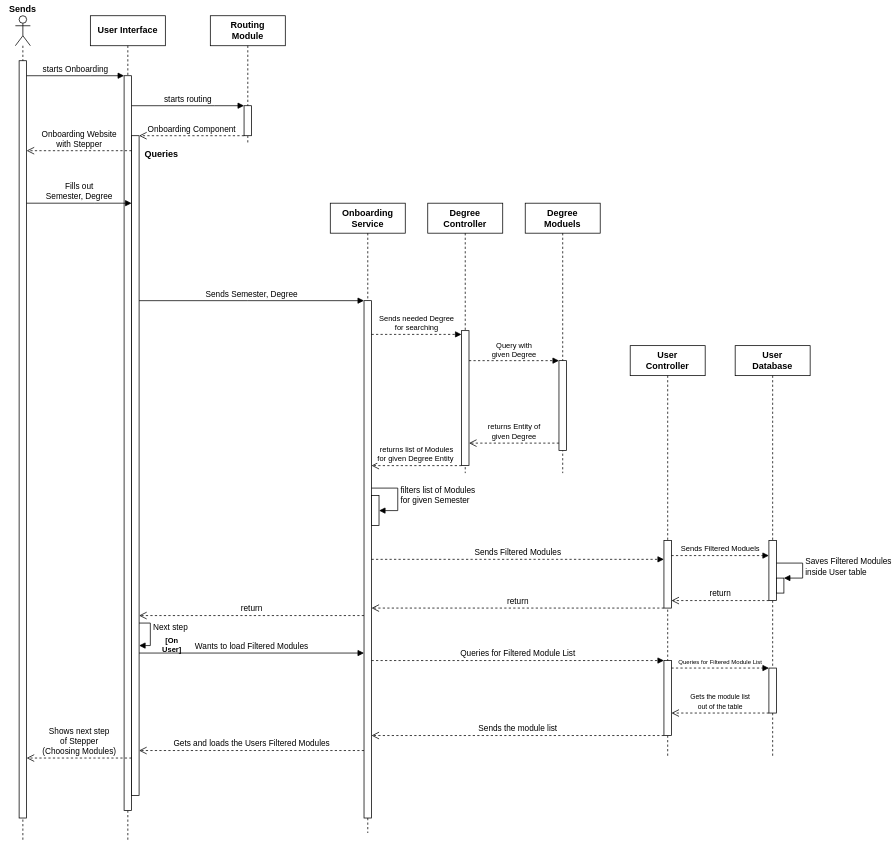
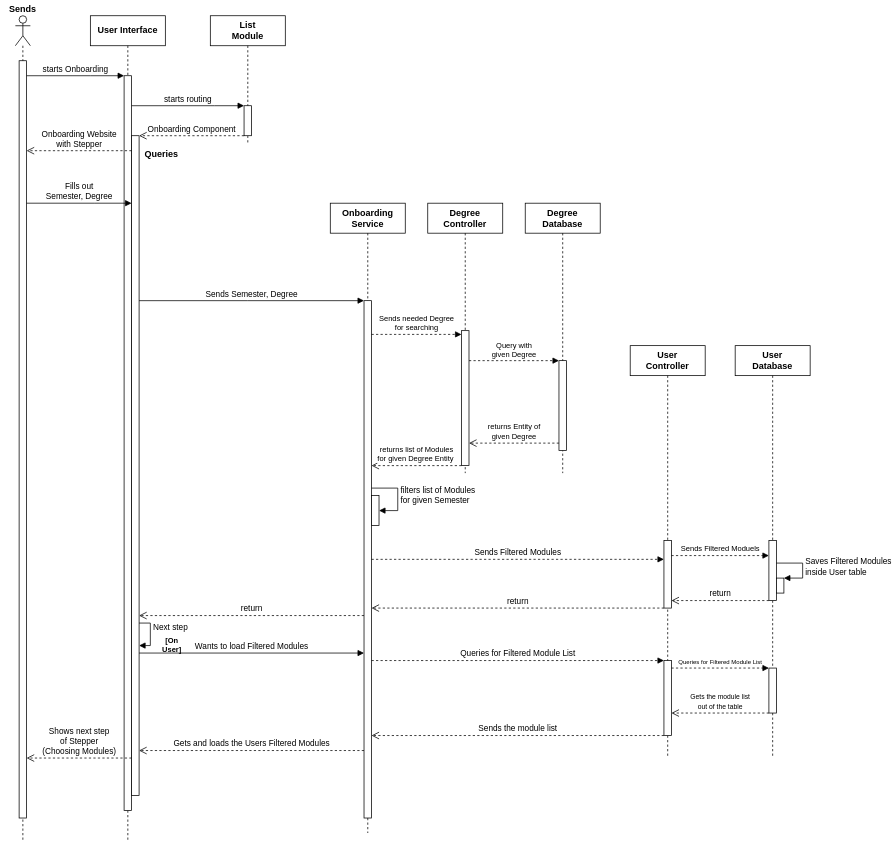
node "Routing Module": label "Routing Module" -> "List Module"
node "Degree Moduels": label "Degree Moduels" -> "Degree Database"
